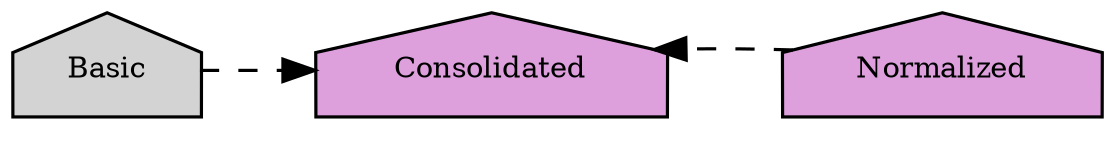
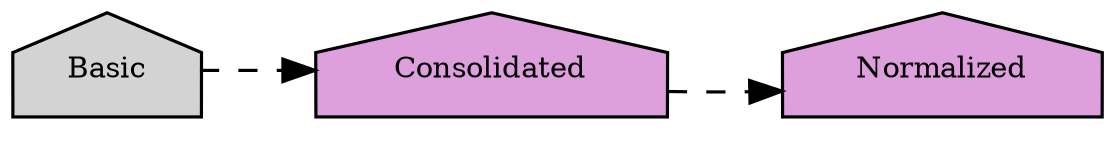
edge "Normalized" -> "Consolidated": reversed
